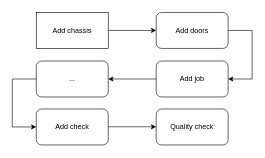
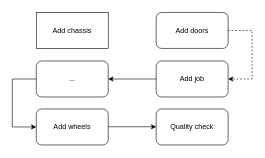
edge "Add chassis" -> "Add doors": removed
edge "Add doors" -> "Add job": style solid -> dashed
node "Add check": label "Add check" -> "Add wheels"
